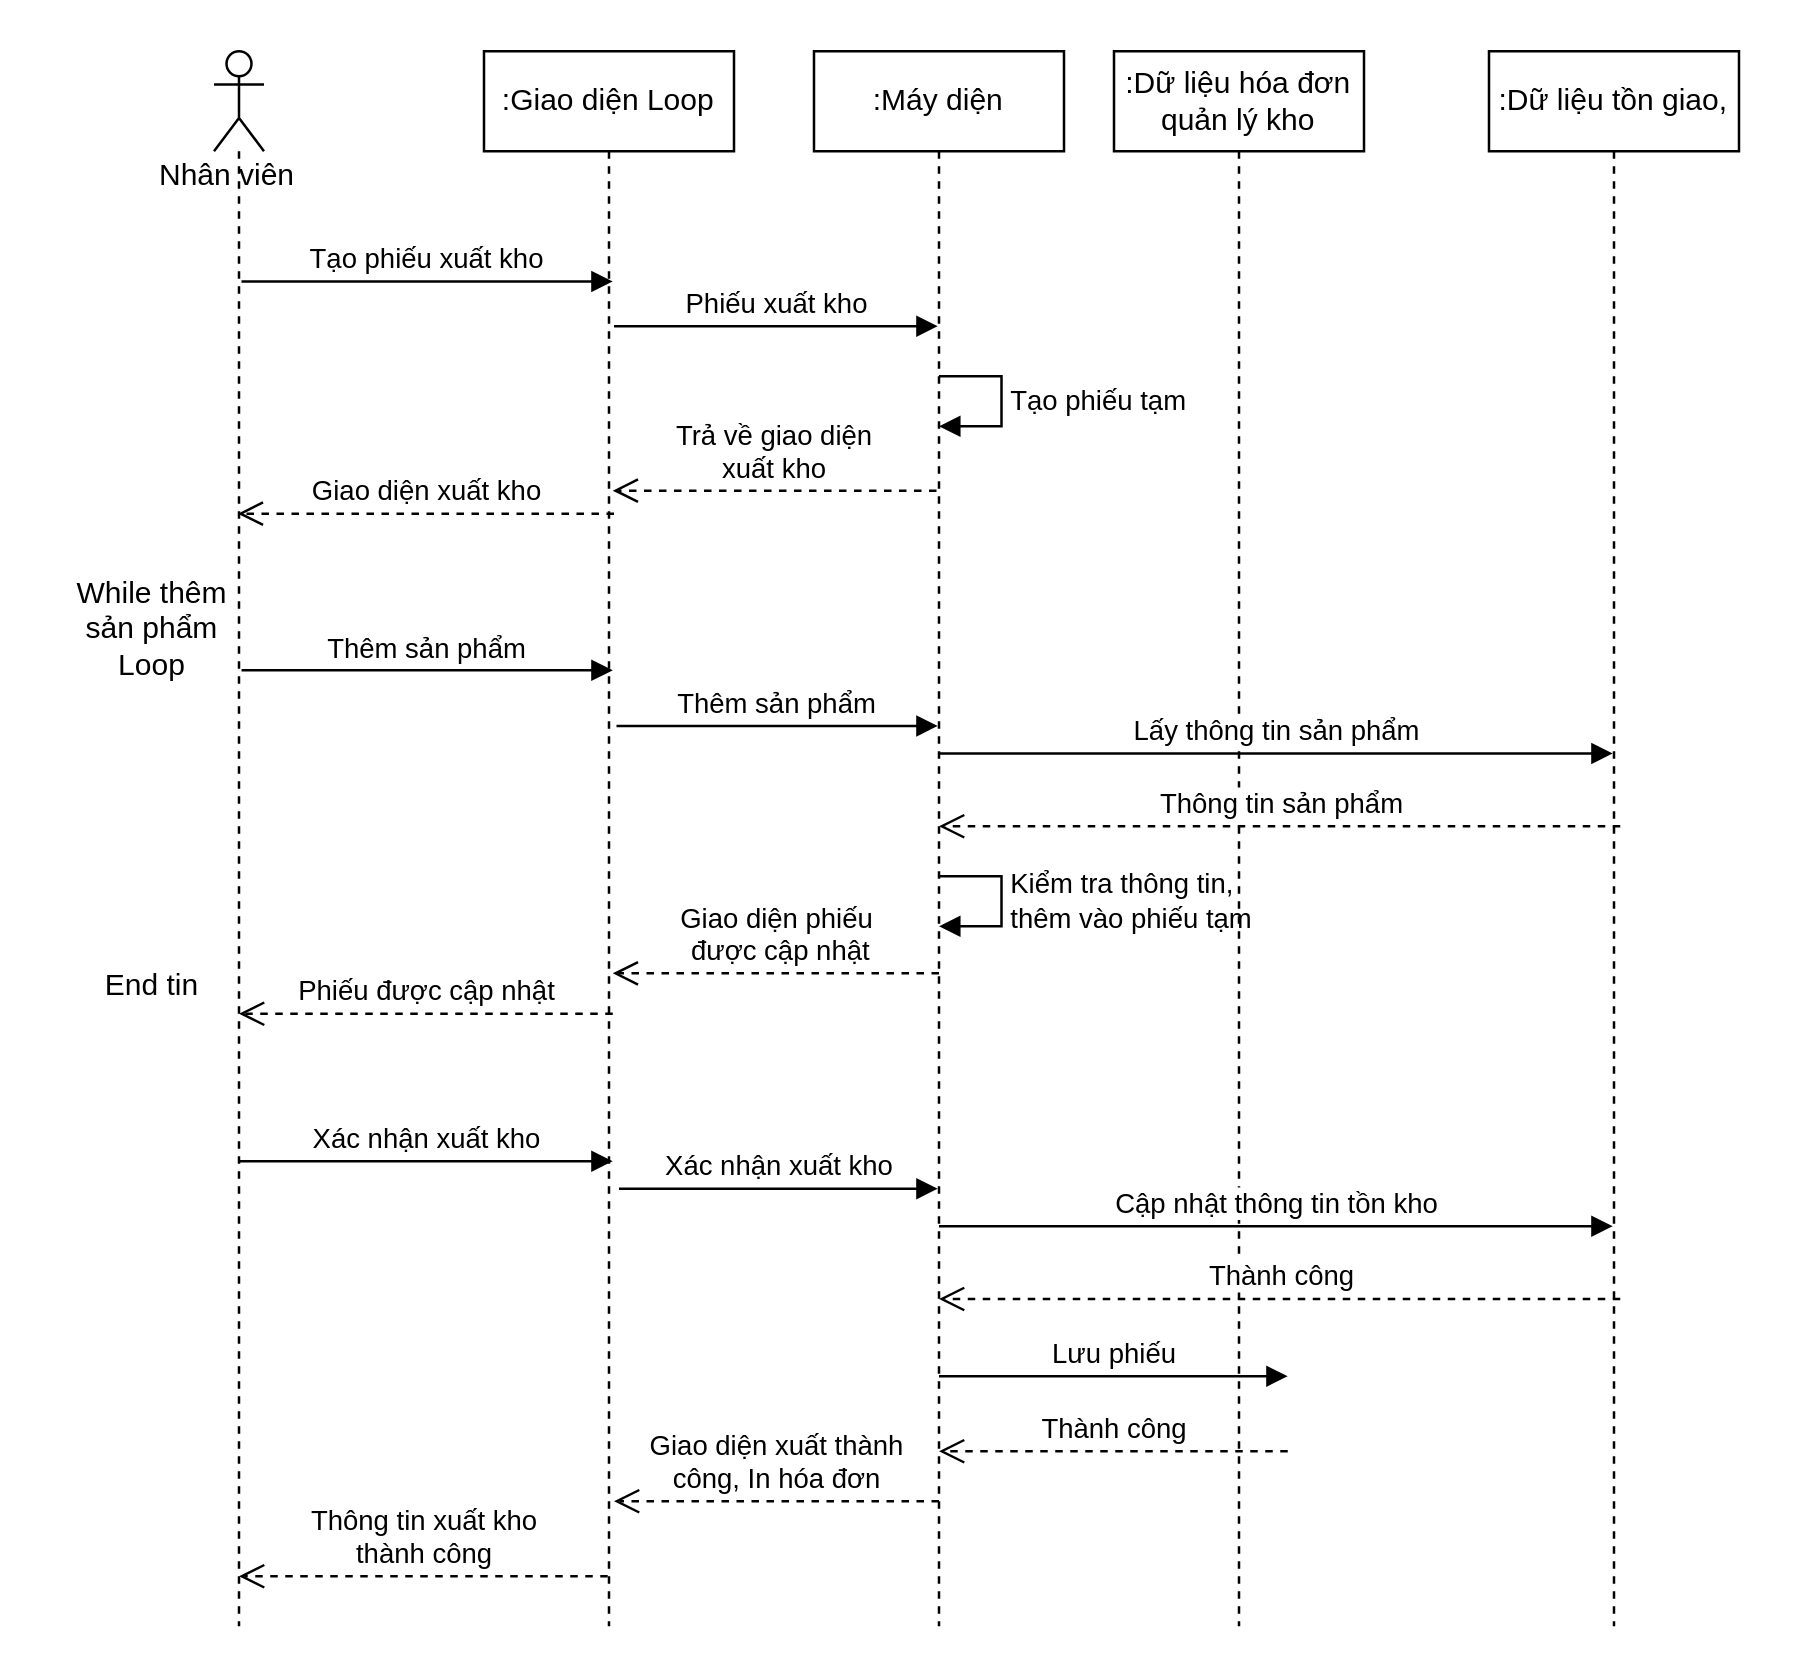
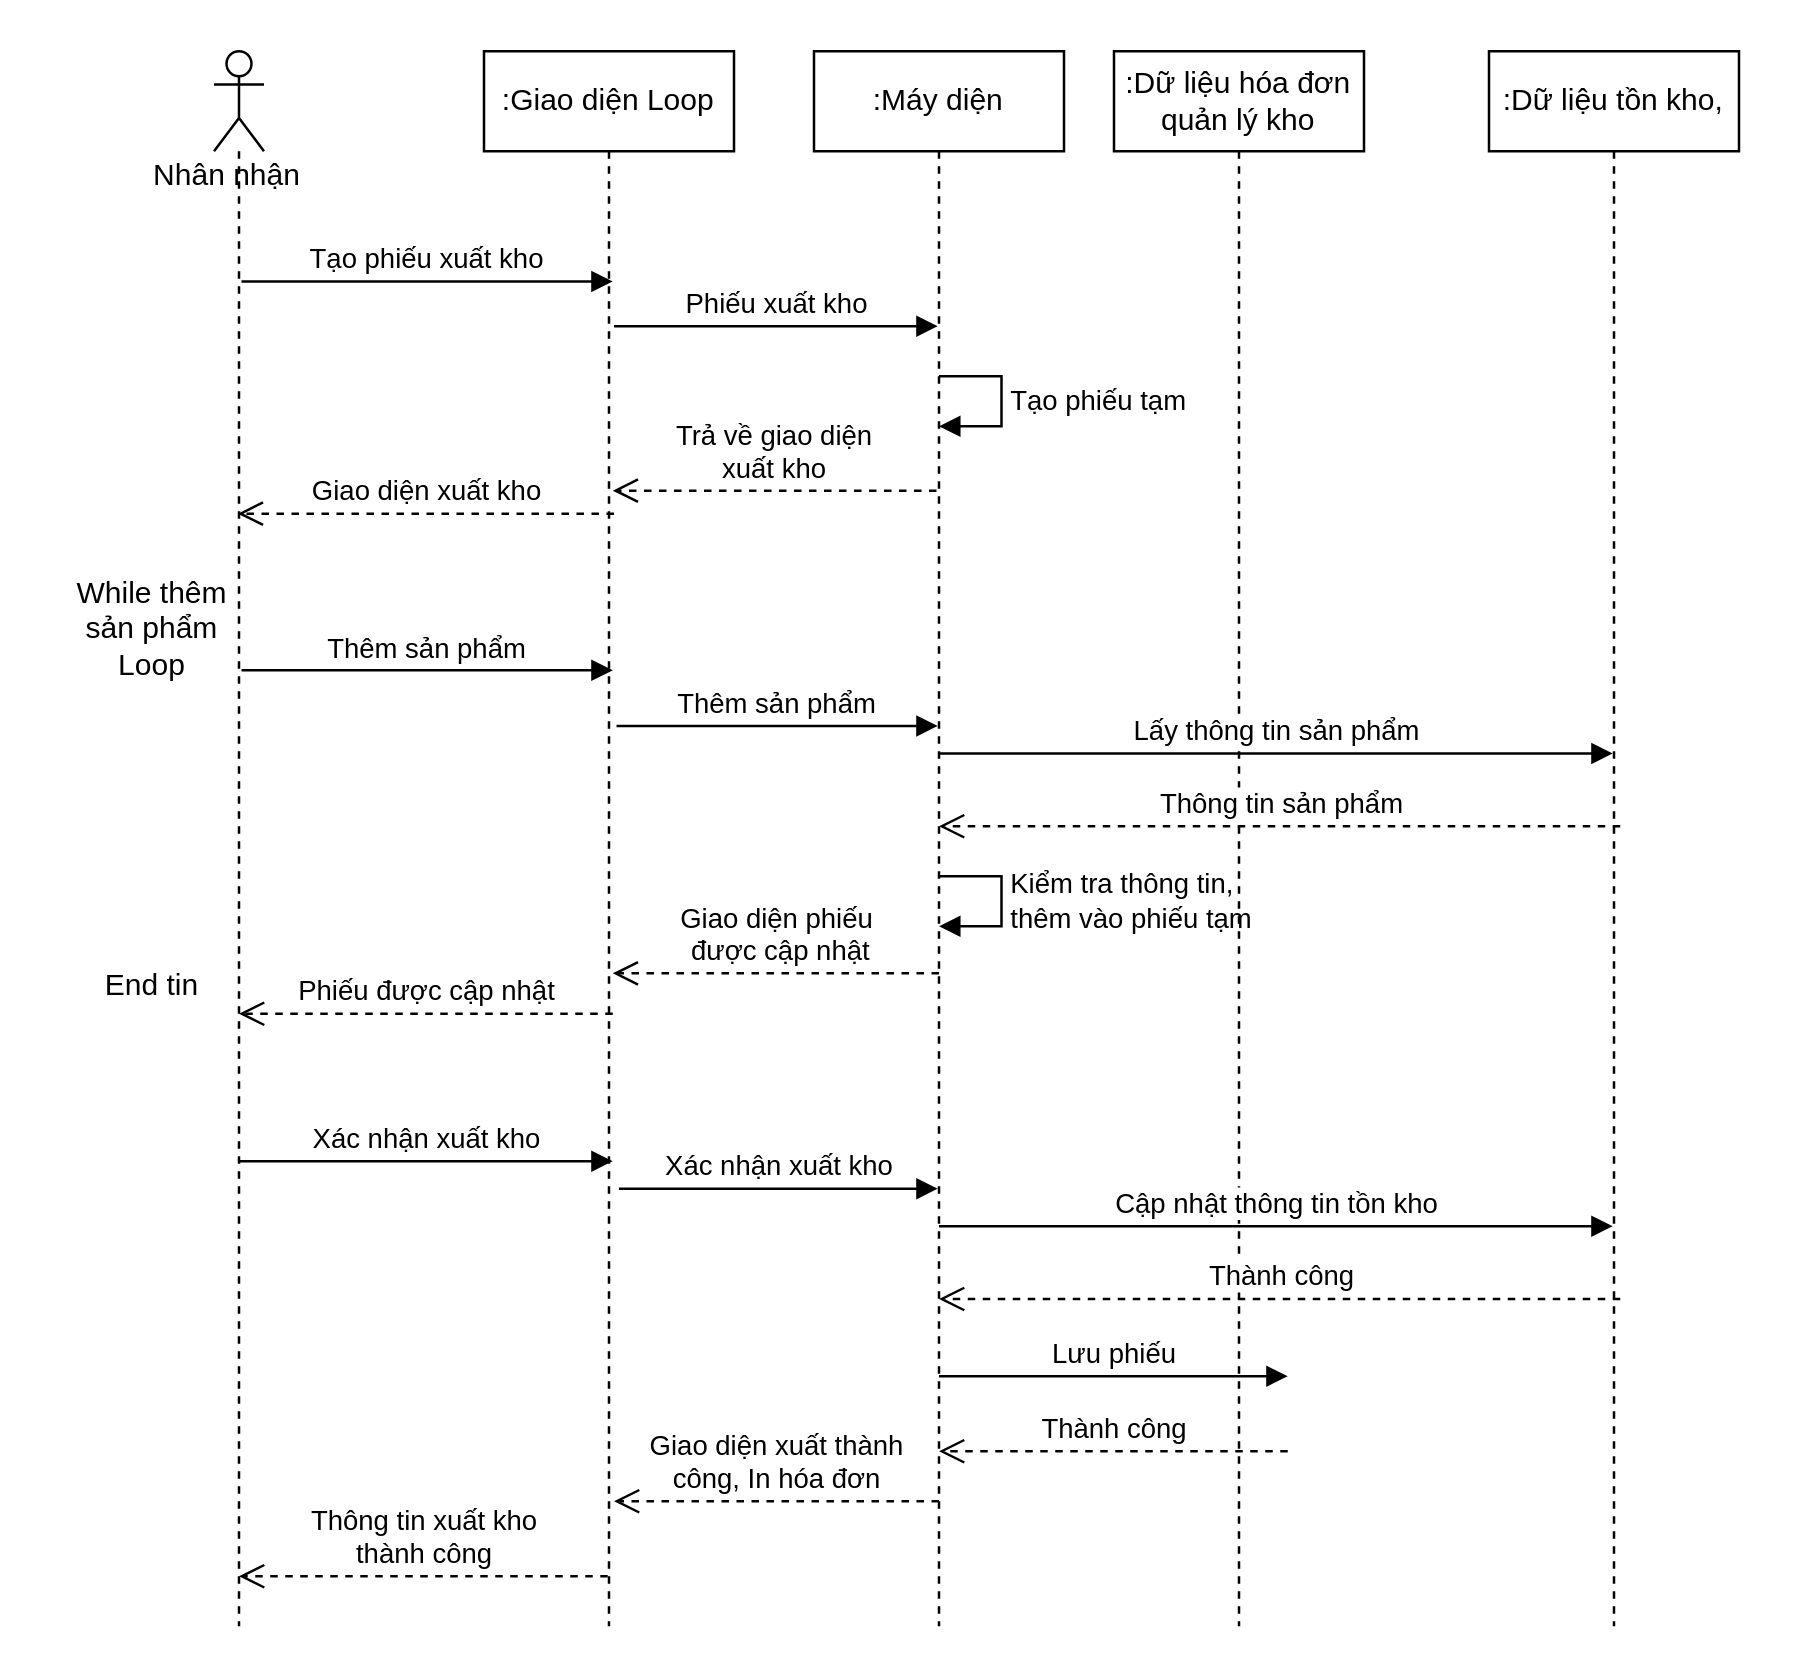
node ":Dữ liệu tồn giao,": label ":Dữ liệu tồn giao," -> ":Dữ liệu tồn kho,"
node "Nhân viên": label "Nhân viên" -> "Nhân nhận"
